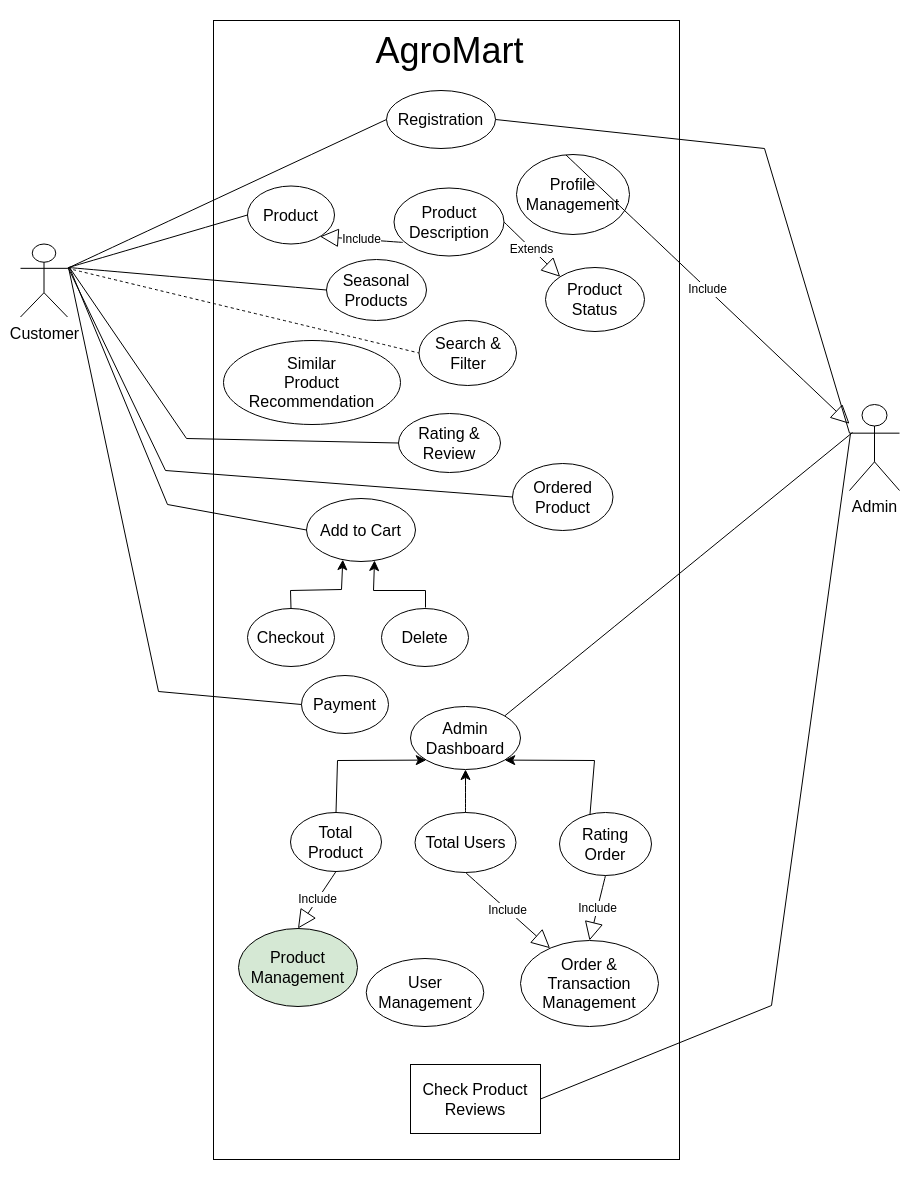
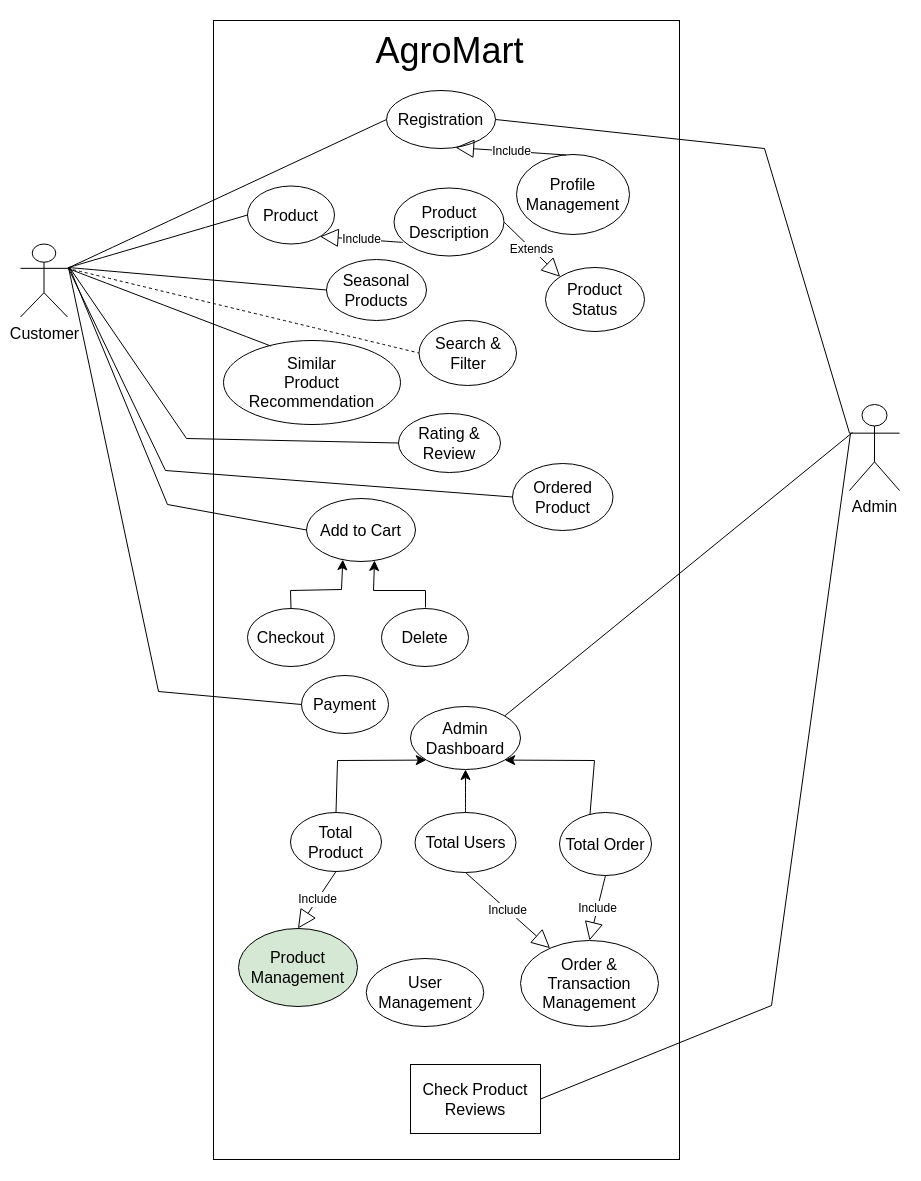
edge "Profile Management" -> "Admin": now "Profile Management" -> "Registration"
edge "Customer" -- "Similar Product Recommendation": added
node "Rating Order": label "Rating Order" -> "Total Order"
